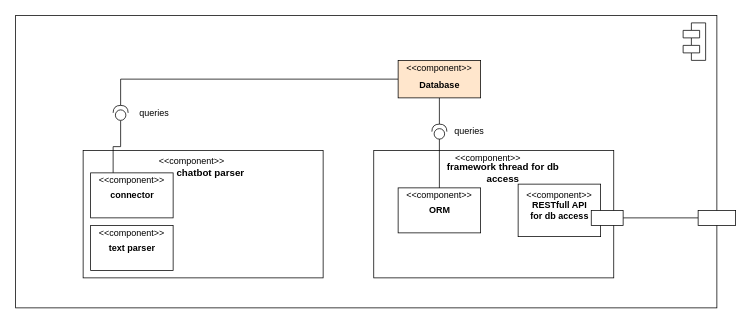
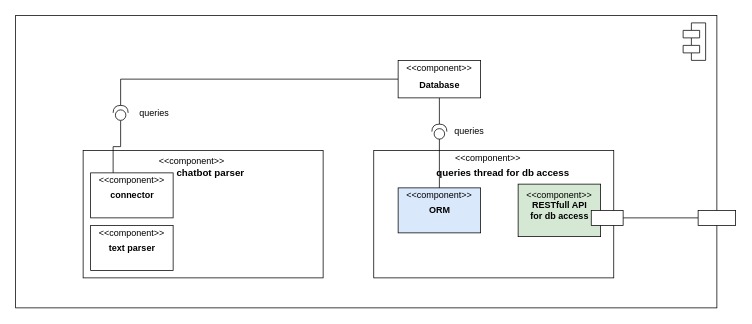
node "Database": fillcolor #ffe6cc -> #ffffff
node "framework thread for db access": label "framework thread for db access" -> "queries thread for db access"
node "ORM": fillcolor #ffffff -> #dae8fc
node "RESTfull API for db access": fillcolor #ffffff -> #d5e8d4
